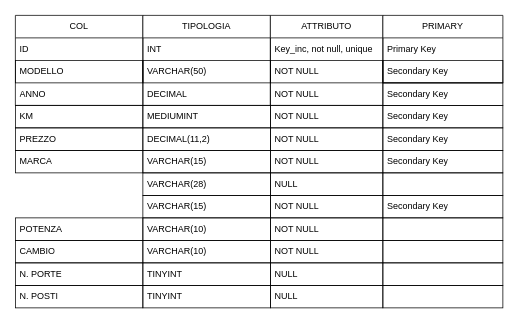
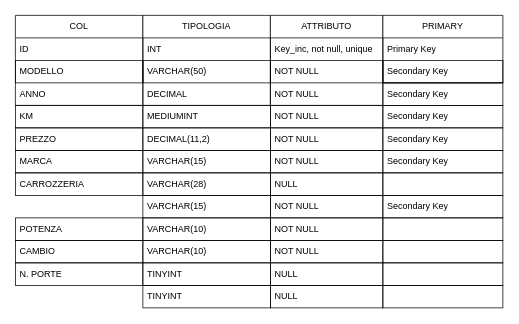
node "CARROZZERIA": added
node "N. POSTI": removed
